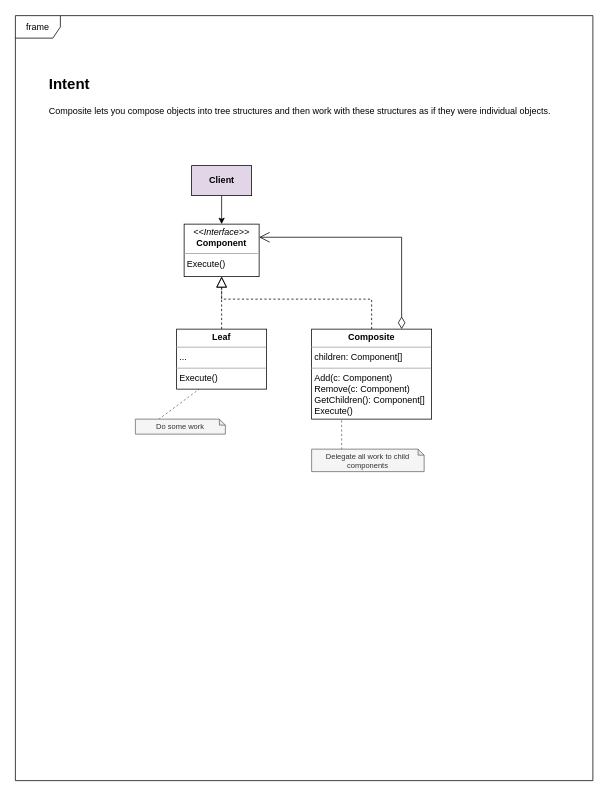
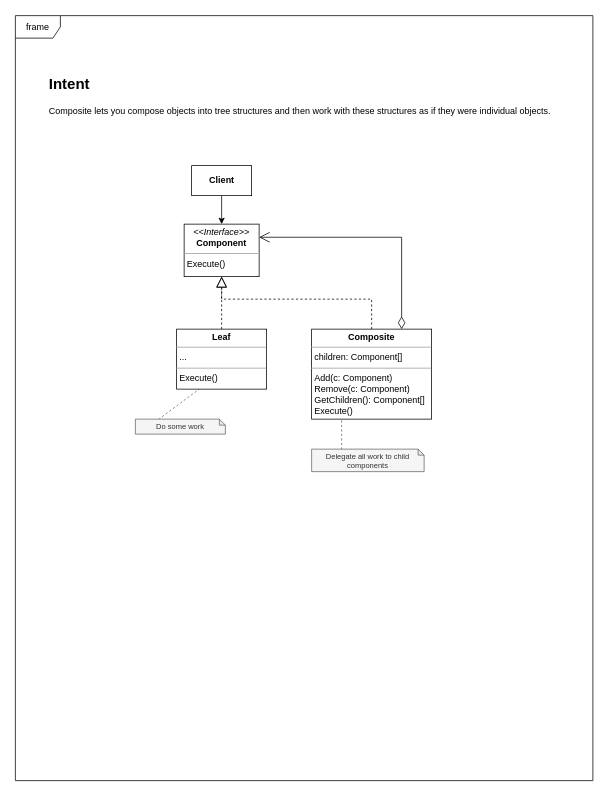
node "Client": fillcolor #e1d5e7 -> #ffffff
